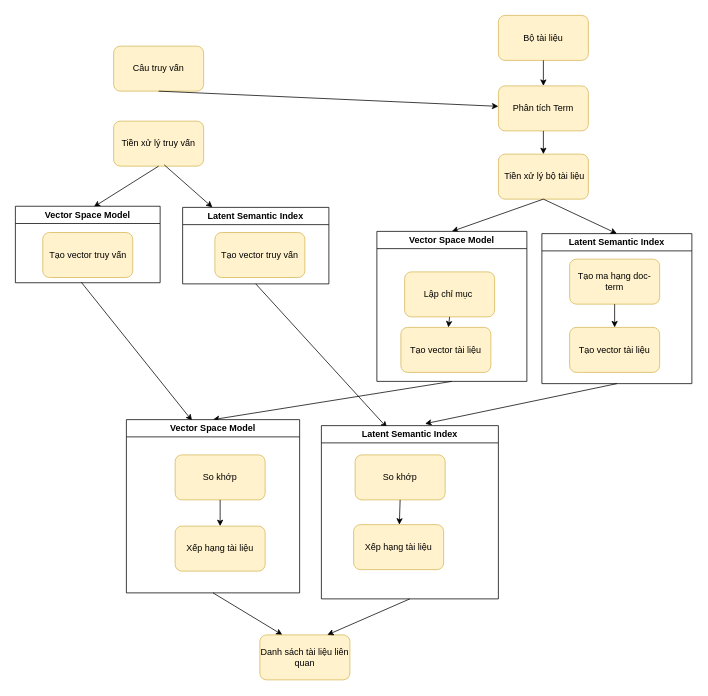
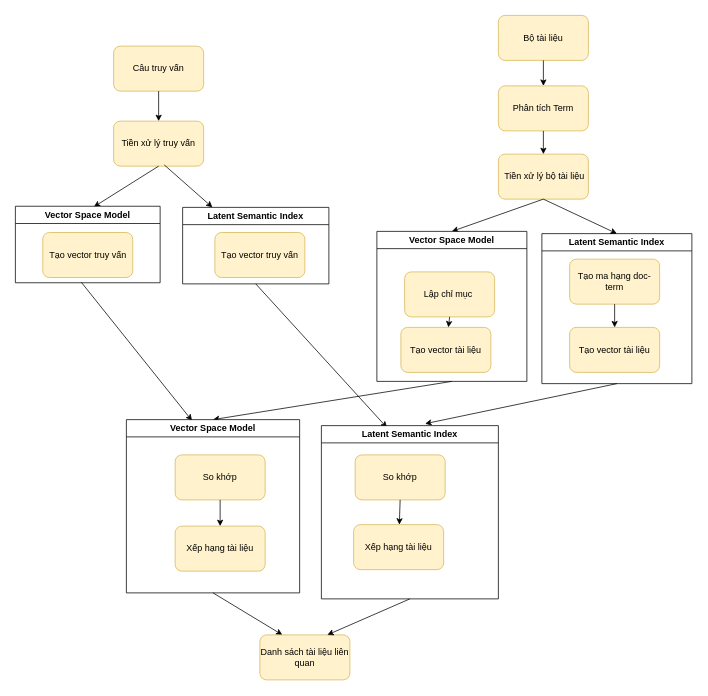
edge "Câu truy vấn" -> "Phân tích Term": now "Câu truy vấn" -> "Tiền xử lý truy vấn"
